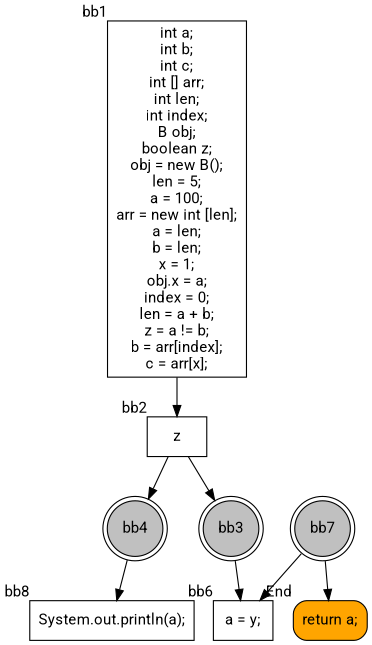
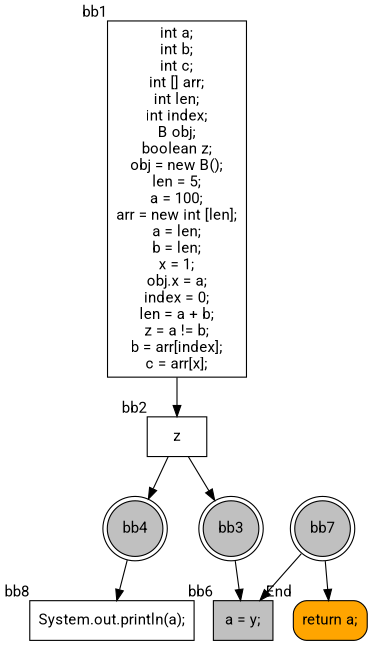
node "a = y; bb6": fillcolor white -> gray
